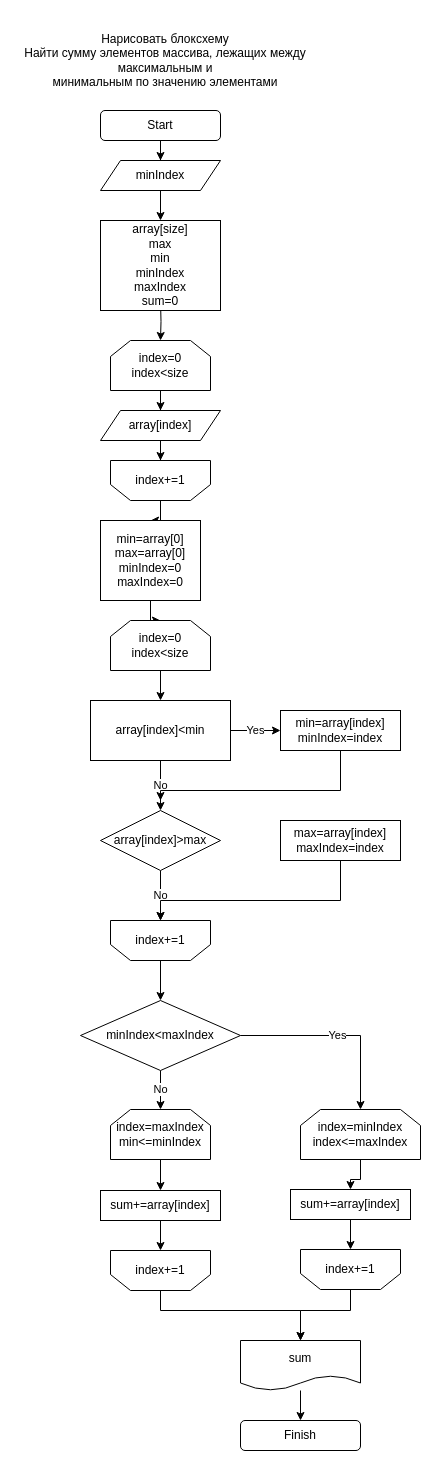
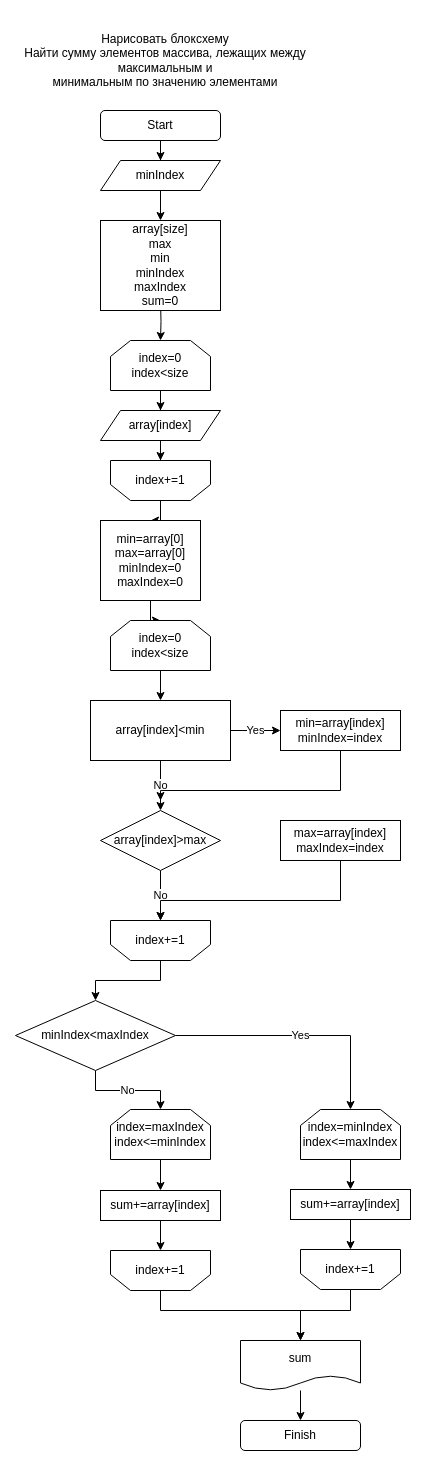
node "minIndex<maxIndex": moved (161, 1036) -> (96, 1036)
node "index=maxIndex min<=minIndex": label "index=maxIndex min<=minIndex" -> "index=maxIndex index<=minIndex"
node "index=minIndex index<=maxIndex": size 120x50 -> 100x50
